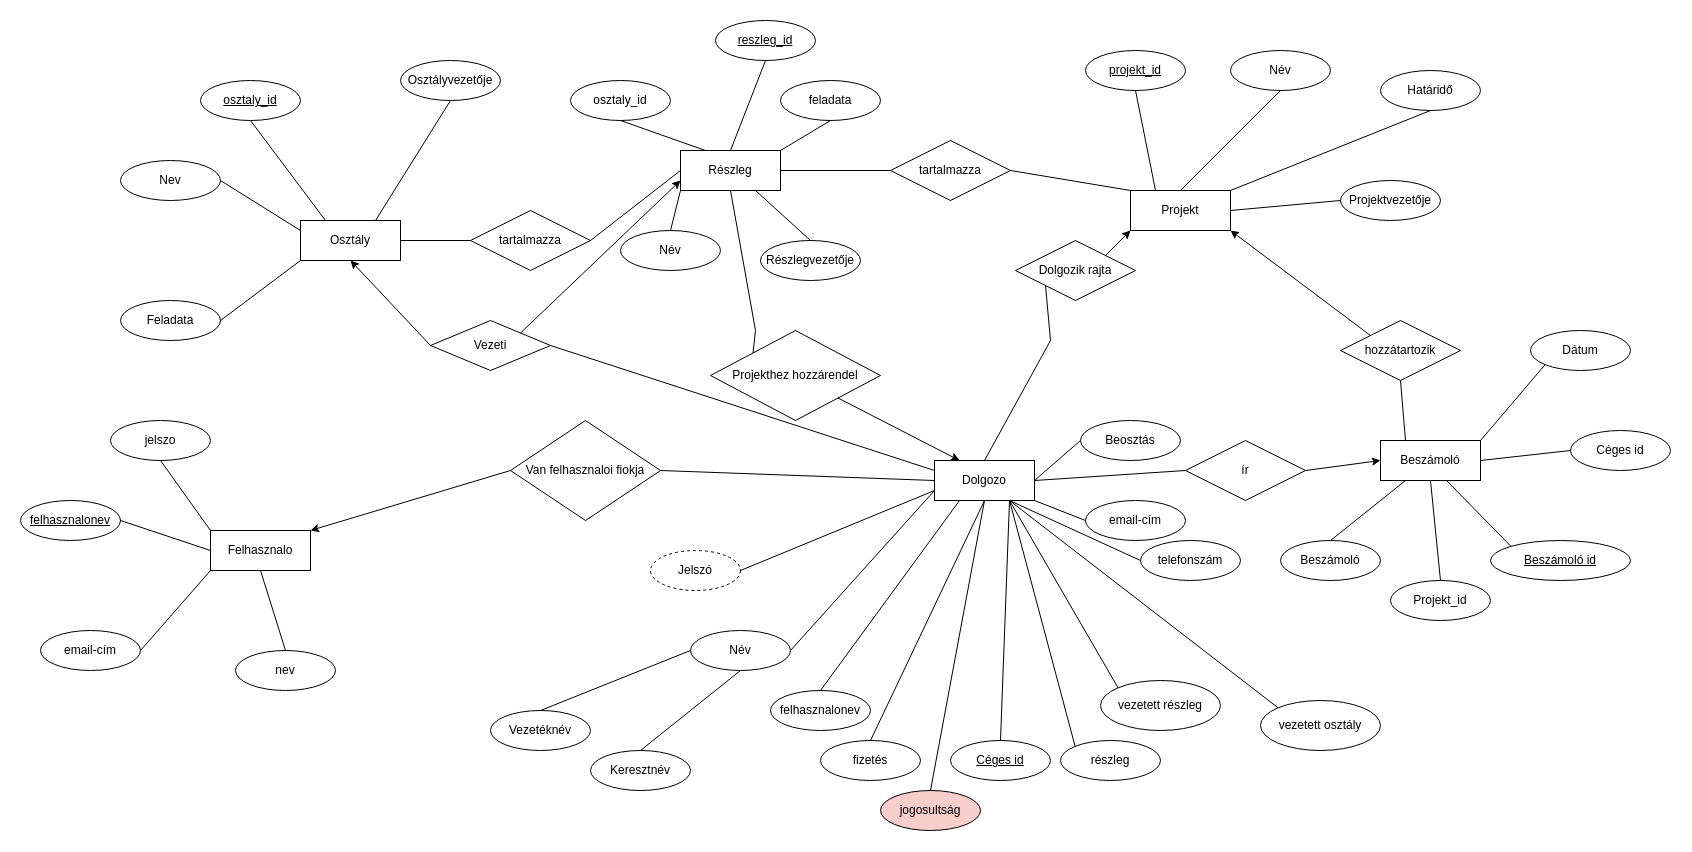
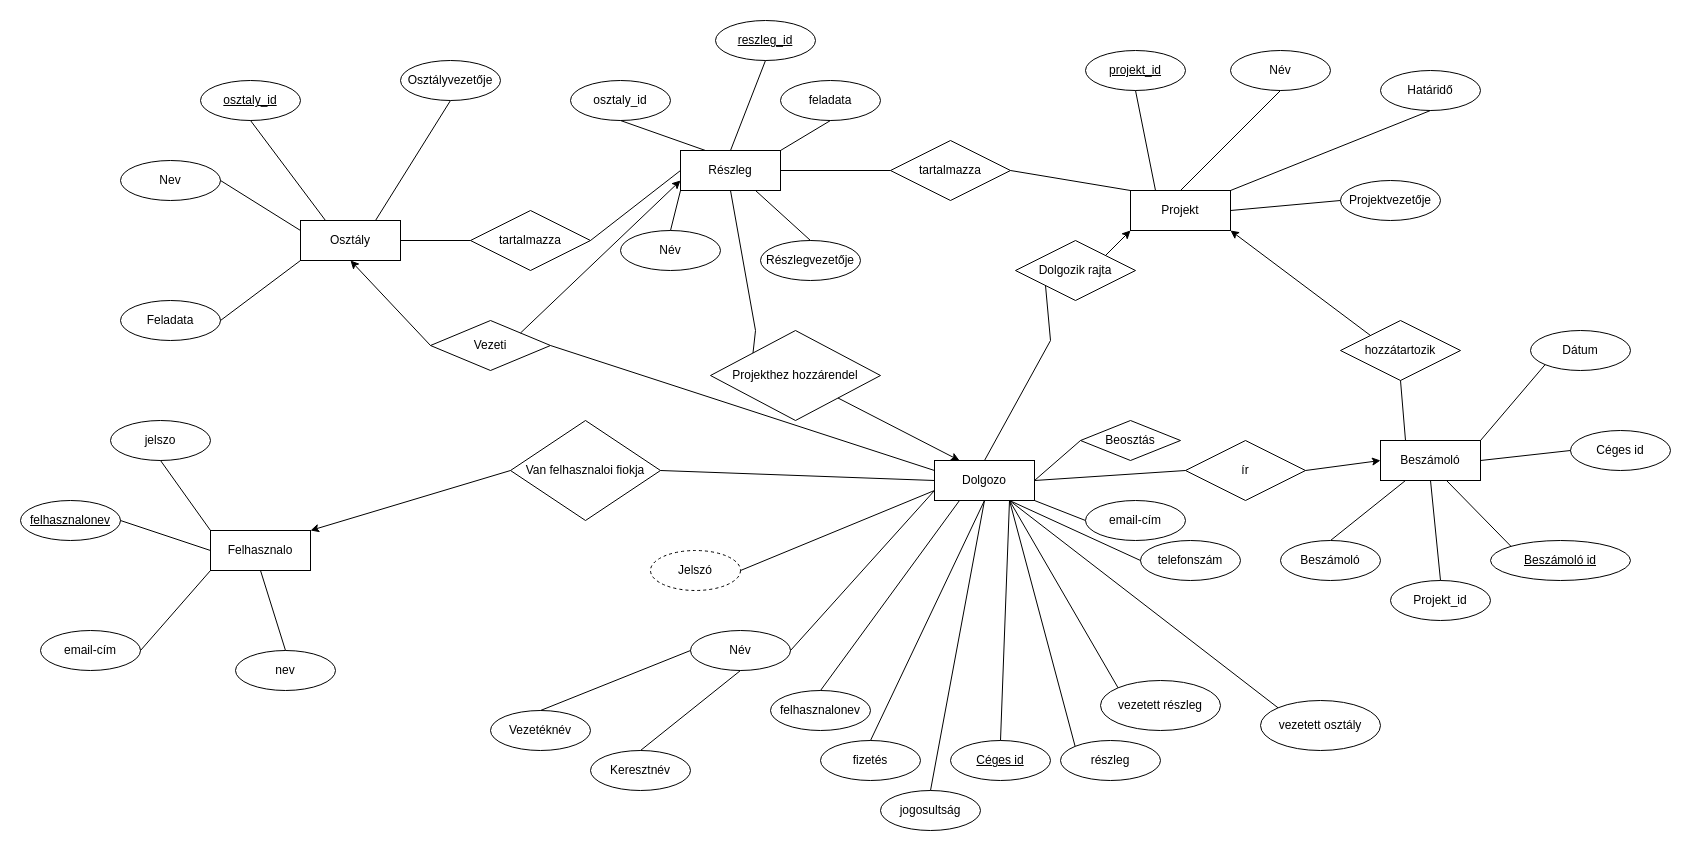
node "Beosztás": shape ellipse -> diamond
node "jogosultság": fillcolor #f8cecc -> #ffffff
